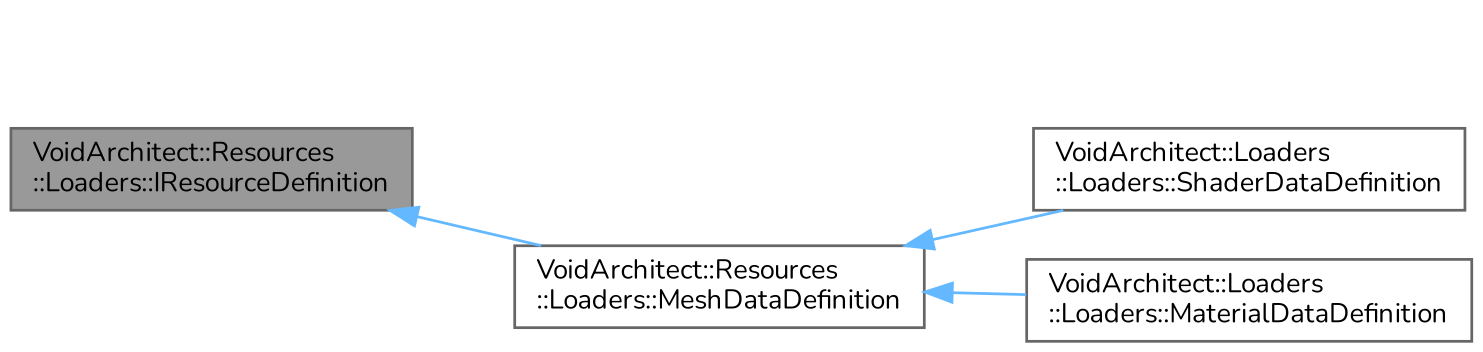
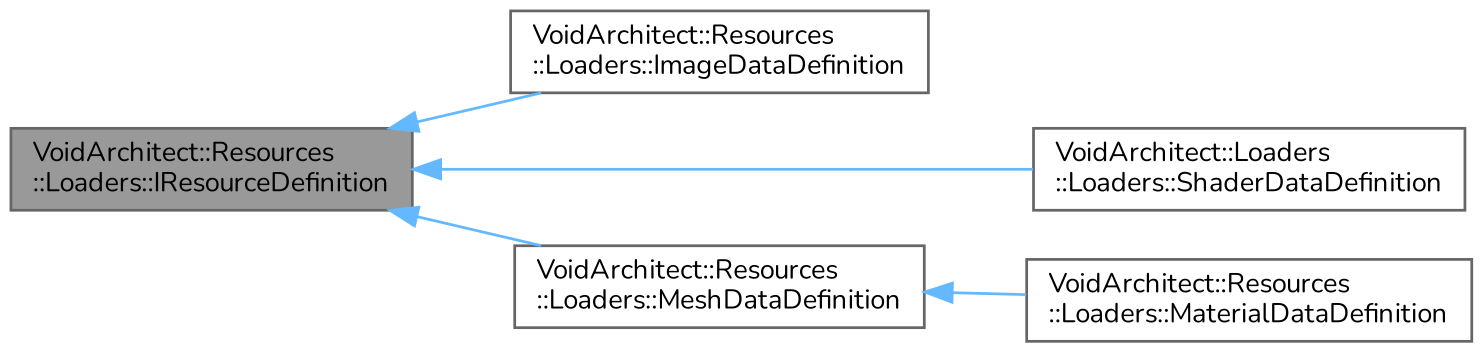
node "VoidArchitect::Resources ::Loaders::ImageDataDefinition": added
edge "VoidArchitect::Loaders ::Loaders::ShaderDataDefinition" -> "VoidArchitect::Resources ::Loaders::MeshDataDefinition": now "VoidArchitect::Loaders ::Loaders::ShaderDataDefinition" -> "VoidArchitect::Resources ::Loaders::IResourceDefinition"
node "VoidArchitect::Loaders ::Loaders::MaterialDataDefinition": label "VoidArchitect::Loaders ::Loaders::MaterialDataDefinition" -> "VoidArchitect::Resources ::Loaders::MaterialDataDefinition"
